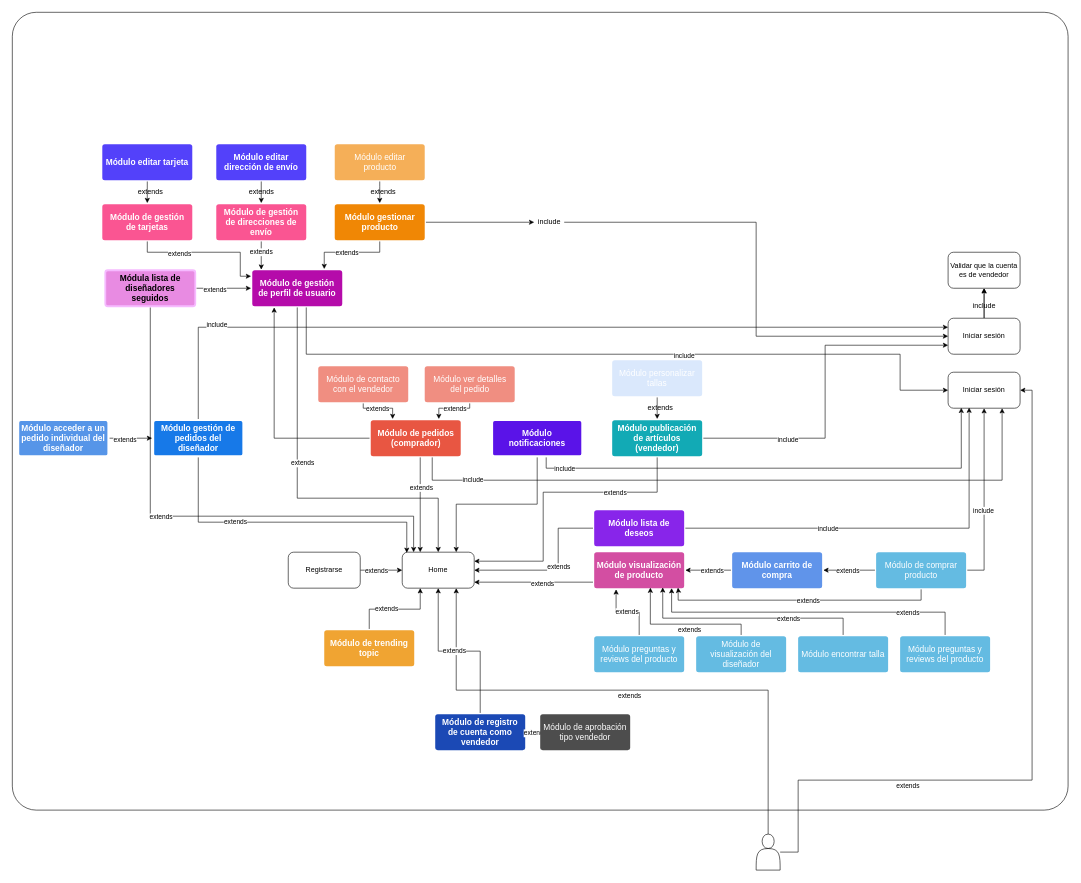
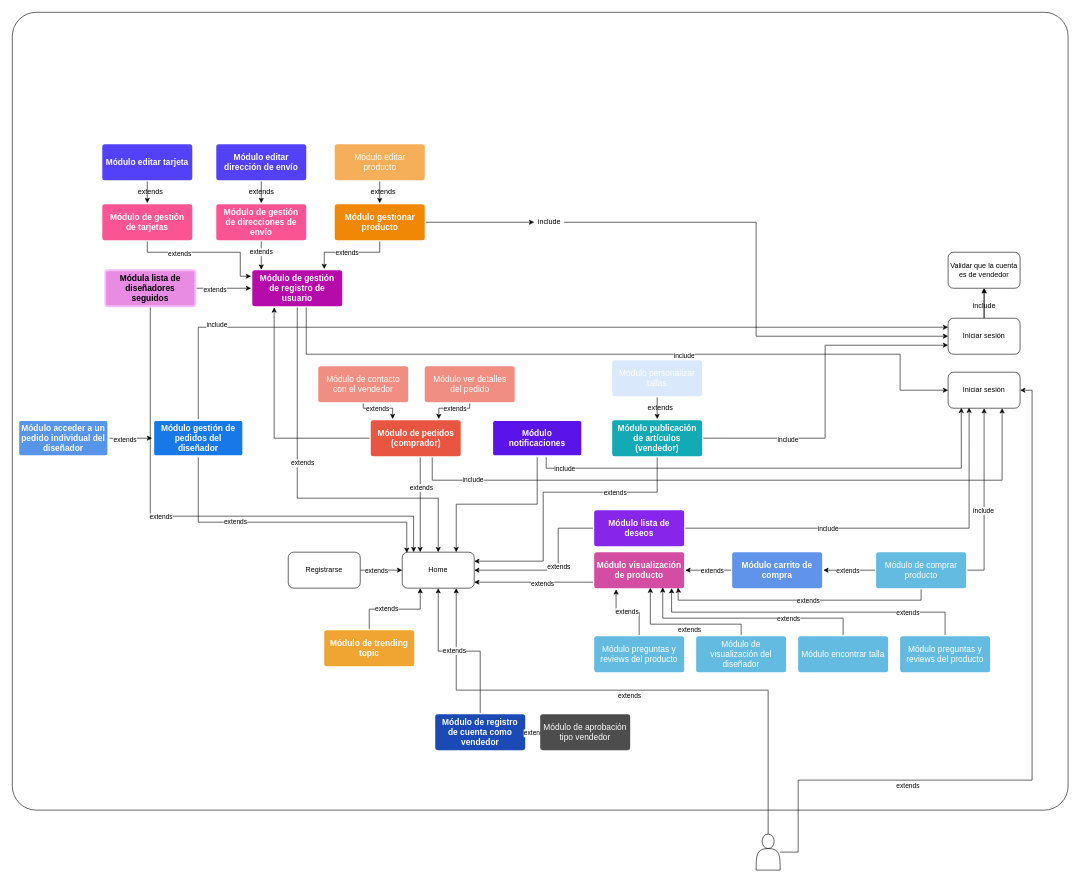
node "Módulo de gestión de perfil de usuario": label "Módulo de gestión de perfil de usuario" -> "Módulo de gestión de registro de usuario"
